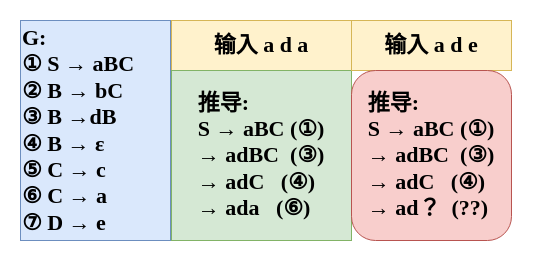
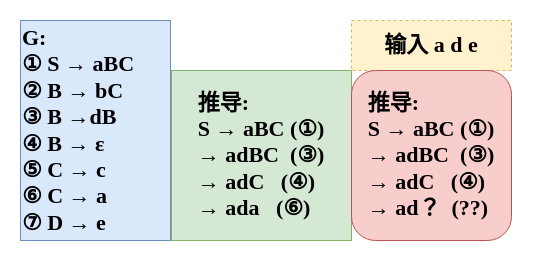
node "输入 a d a": removed
node "输入 a d e": style solid -> dashed
